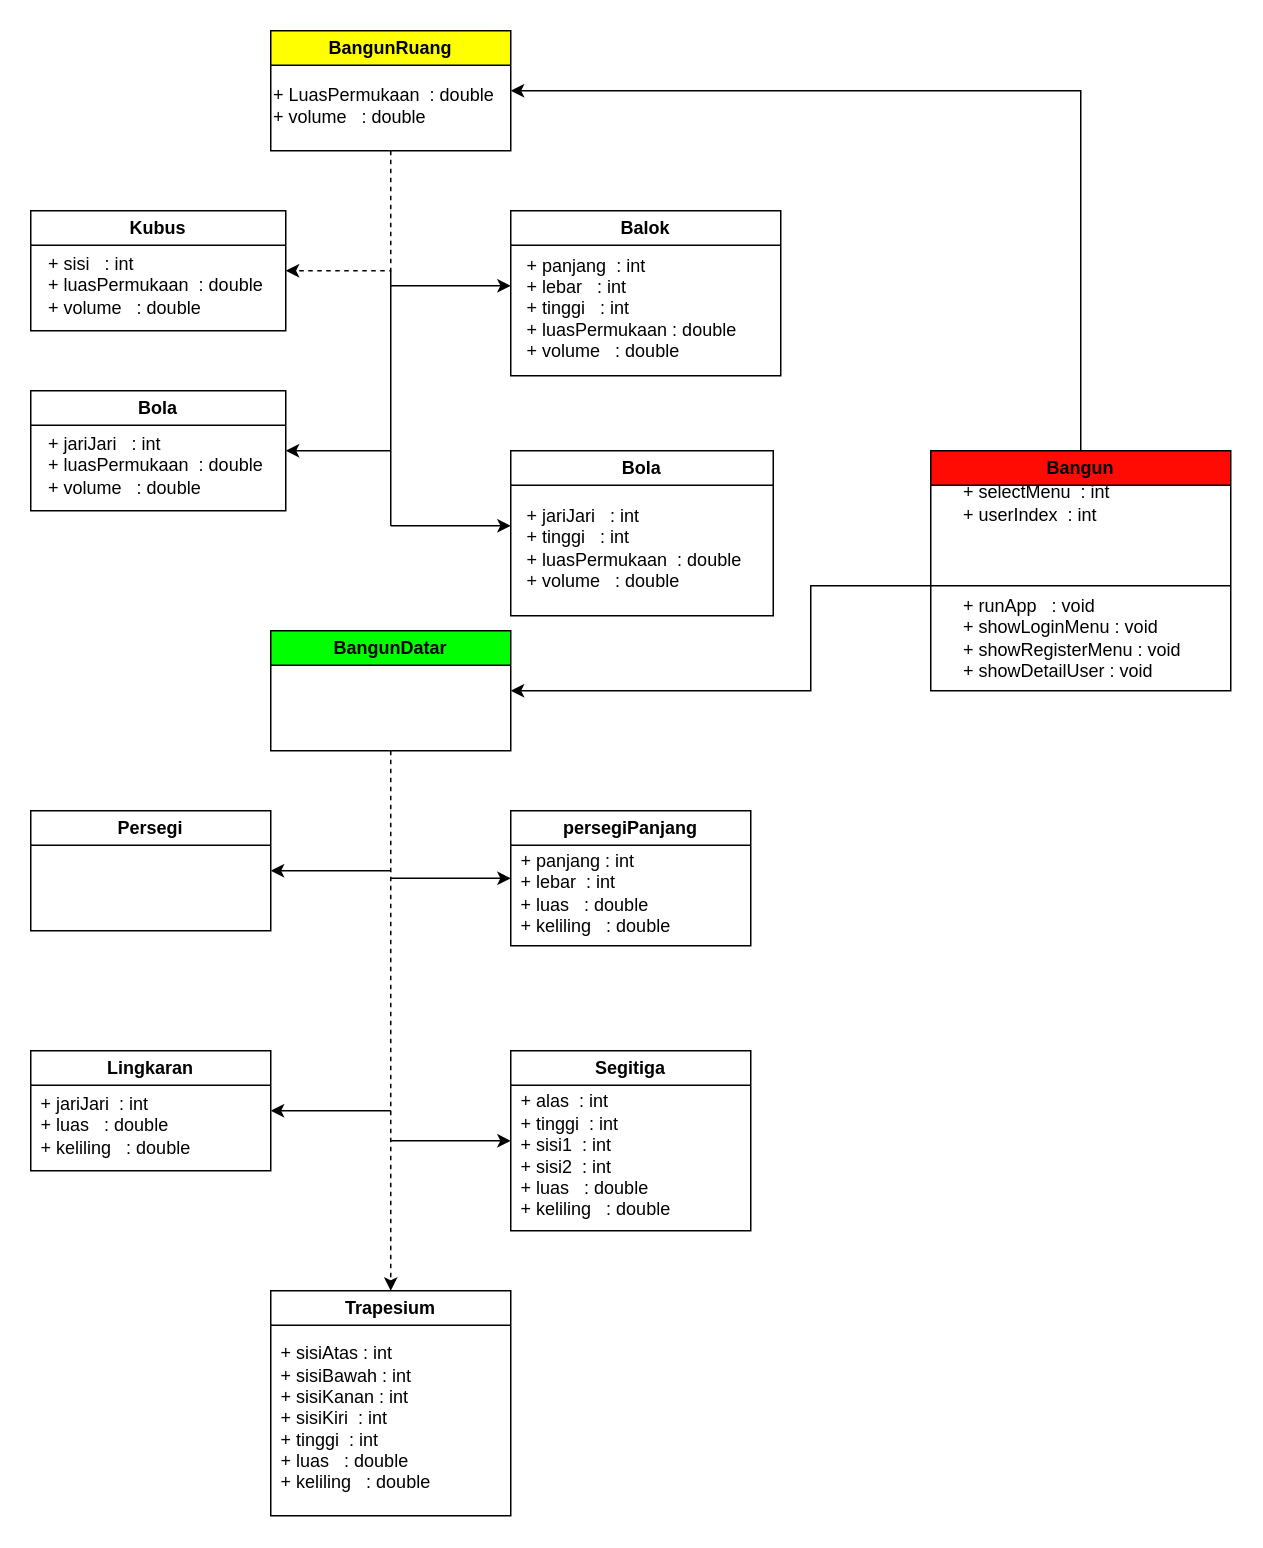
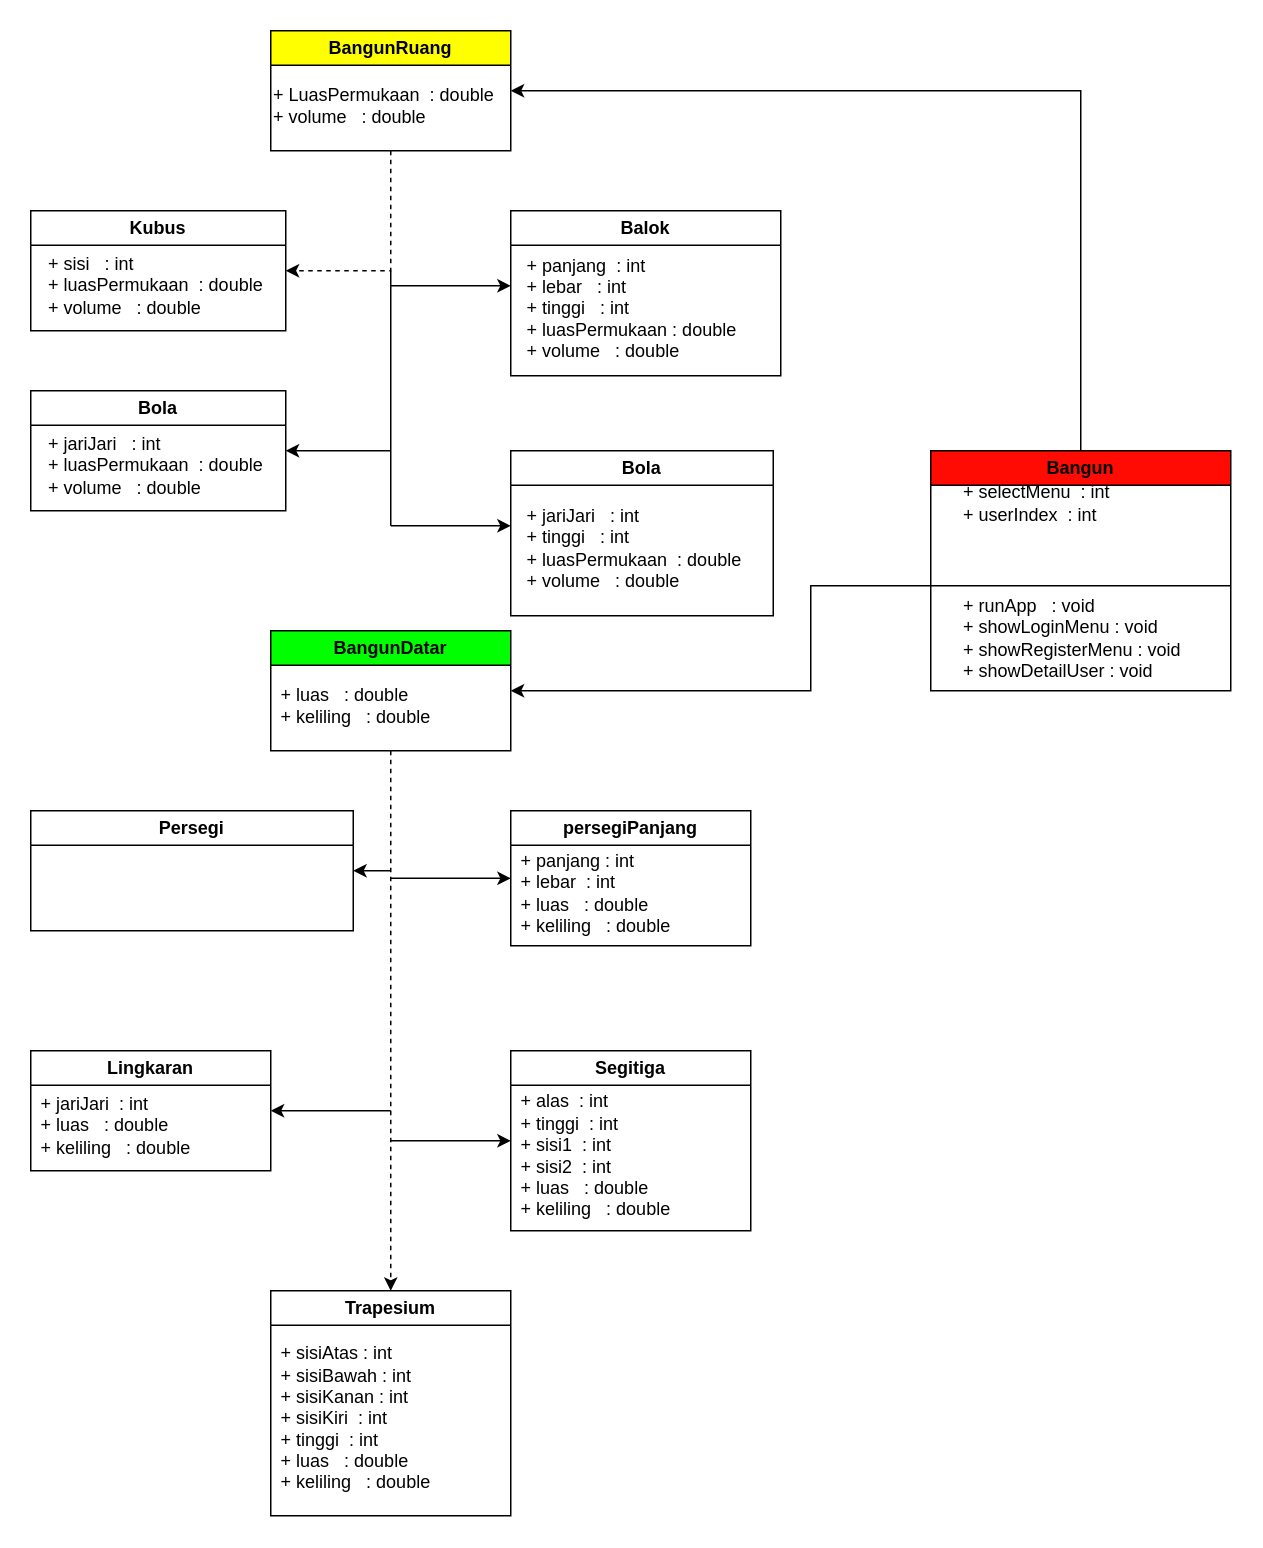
node "+ luas : double + keliling : double": added
node "Persegi": size 240x120 -> 323x120
